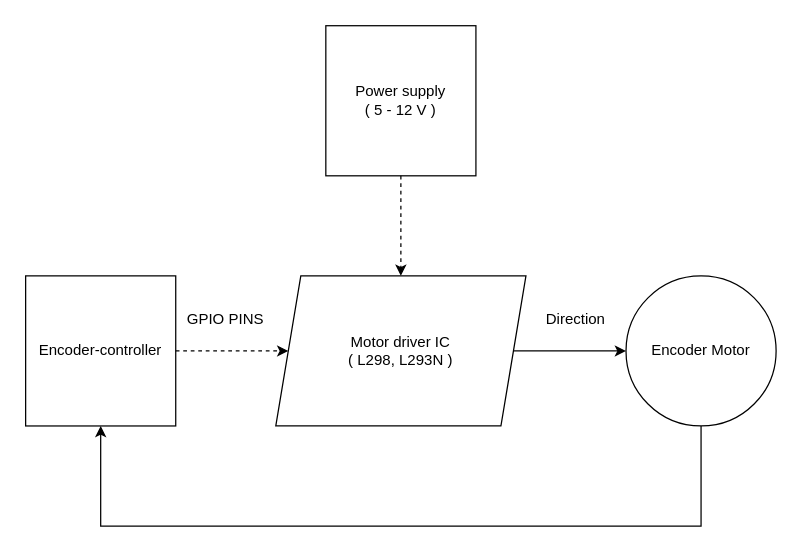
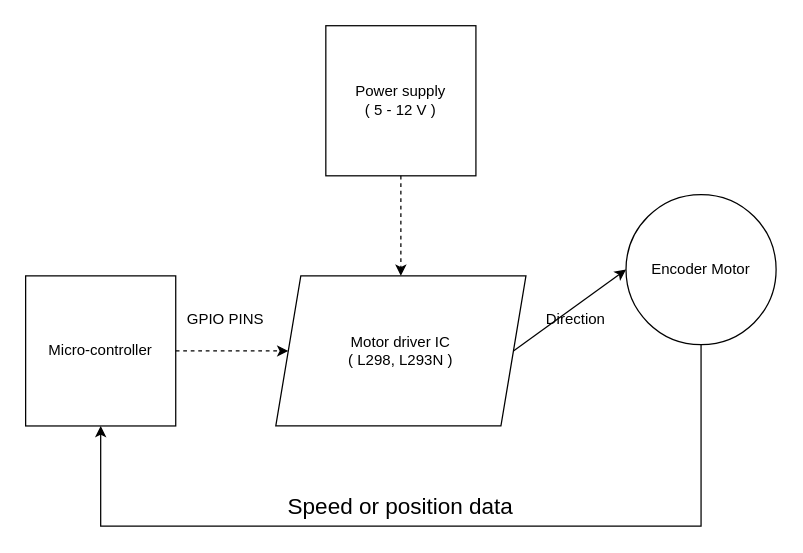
node "Encoder-controller": label "Encoder-controller" -> "Micro-controller"
node "Encoder Motor": moved (701, 351) -> (701, 269)
node "Speed or position data": added
